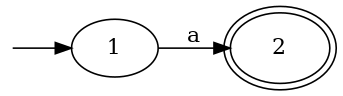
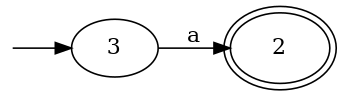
node "1": label "1" -> "3"
